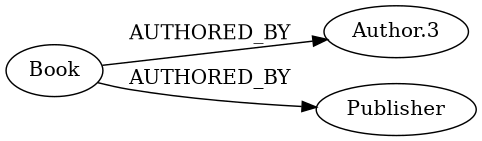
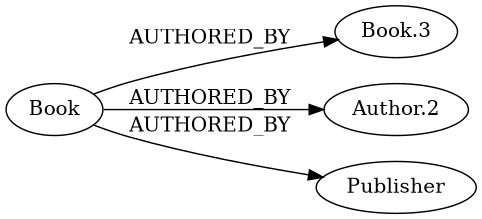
node "Author.3": label "Author.3" -> "Book.3"
node "Author.2": added
